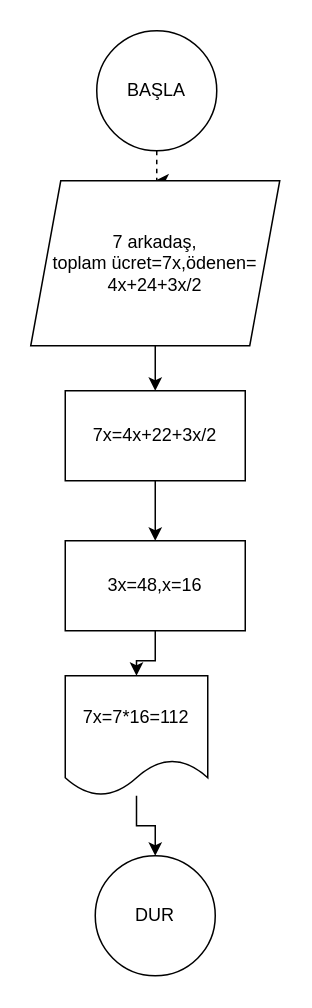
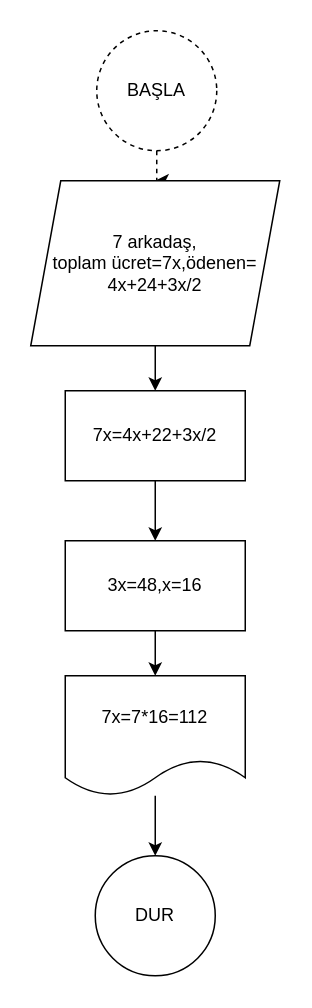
node "BAŞLA": style solid -> dashed
node "7x=7*16=112": size 143x120 -> 180x120
